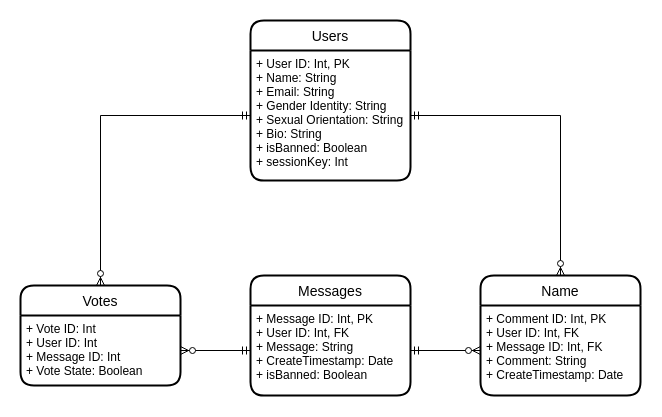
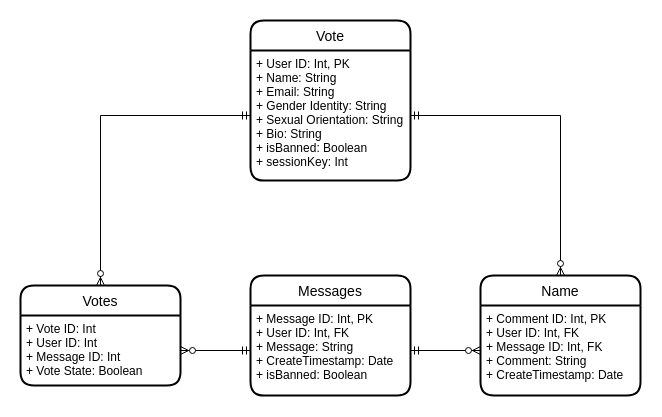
node "Users": label "Users" -> "Vote"
